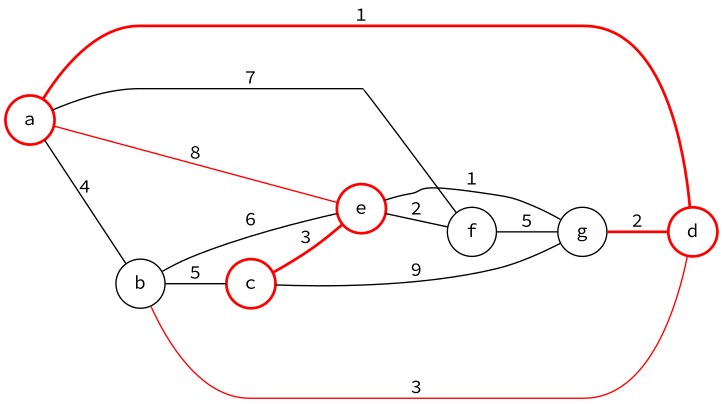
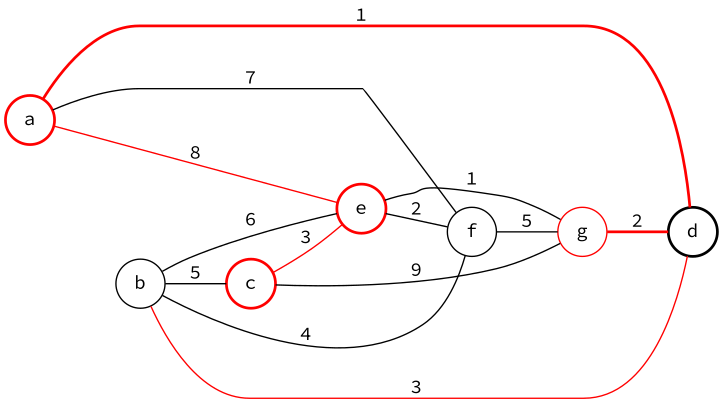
edge "a" -- "b": now "f" -- "b"
node "g": color black -> red
node "d": color red -> black
edge "e" -- "c": style bold -> solid
